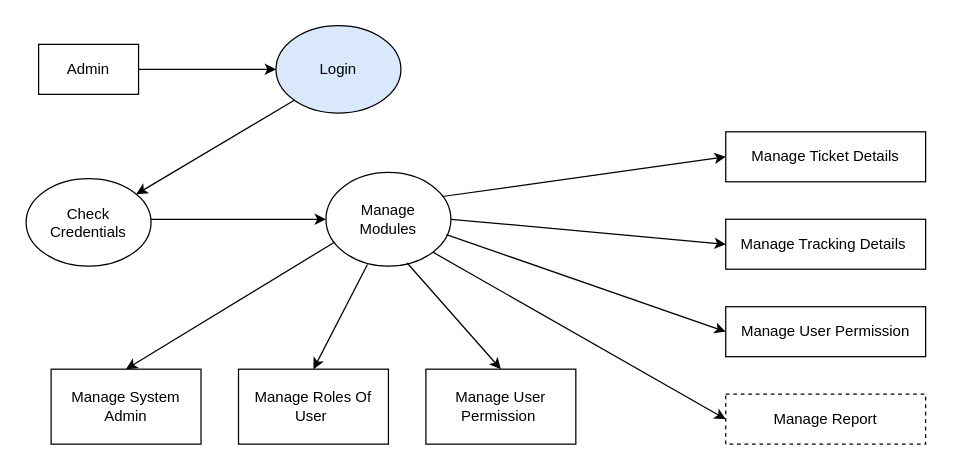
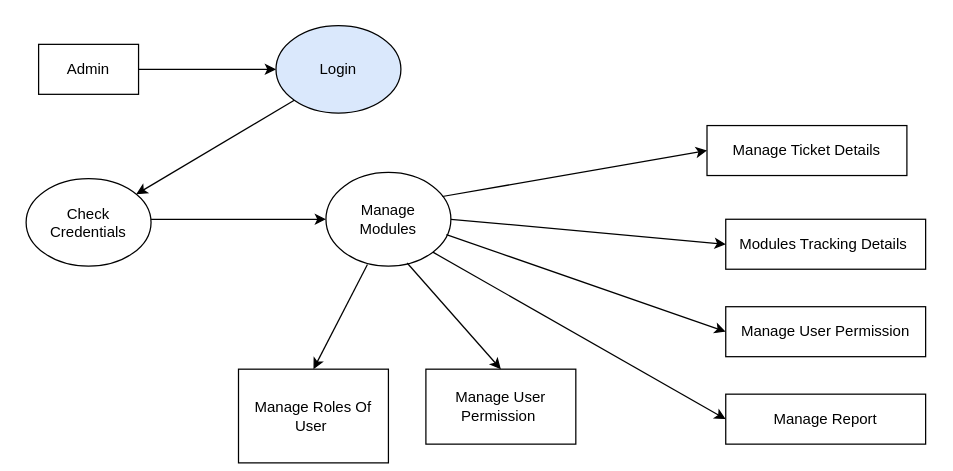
node "Manage Ticket Details": moved (826, 157) -> (807, 151)
node "Manage Tracking Details": label "Manage Tracking Details" -> "Modules Tracking Details"
edge "Manage Modules" -> "Manage System Admin": removed
node "Manage System Admin": removed
node "Manage Roles Of User": size 150x75 -> 150x94
node "Manage Report": style dashed -> solid
